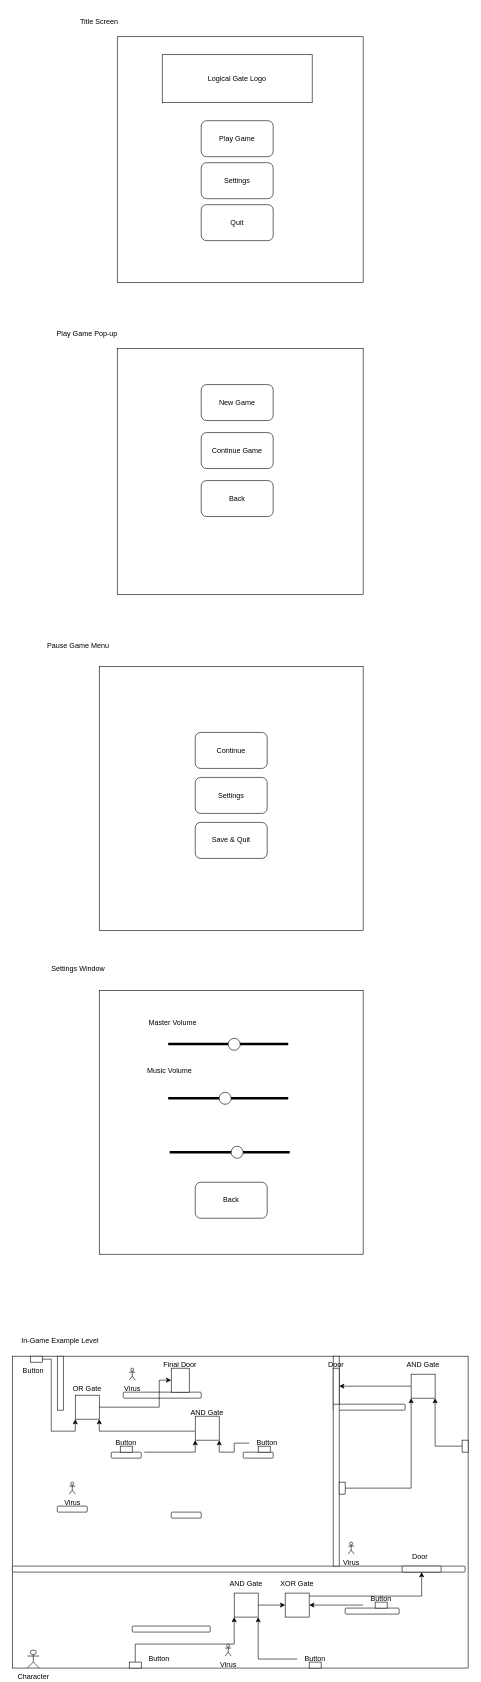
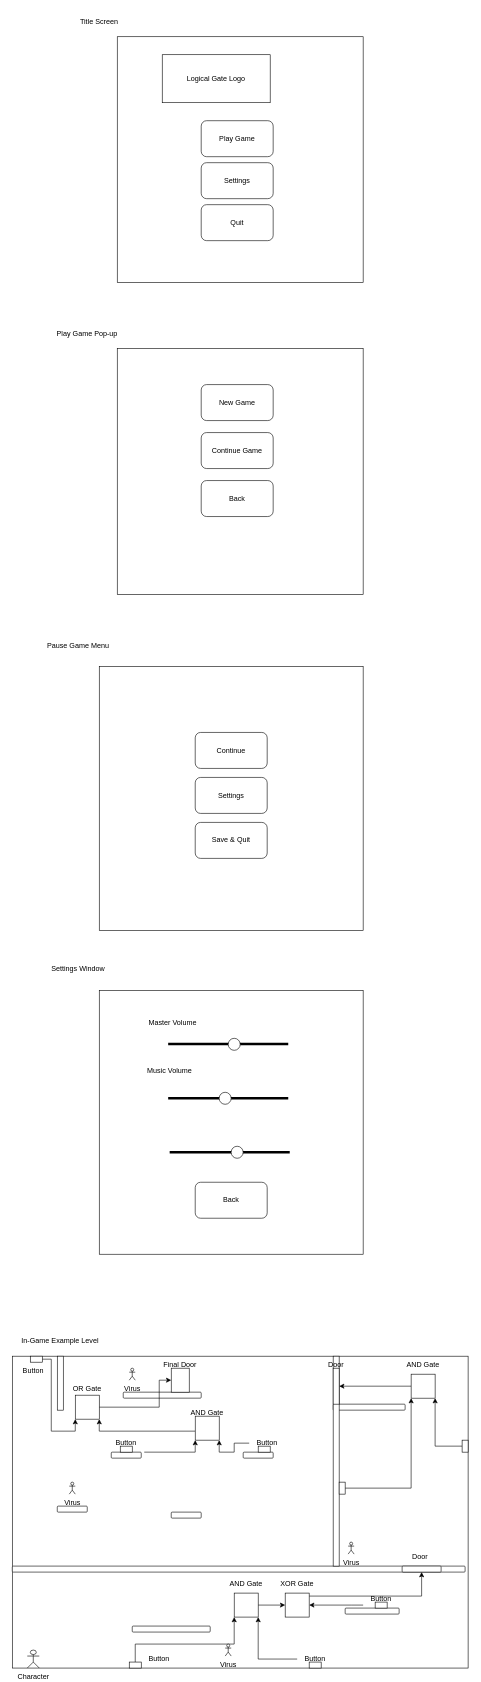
node "Logical Gate Logo": size 150x48 -> 108x48
